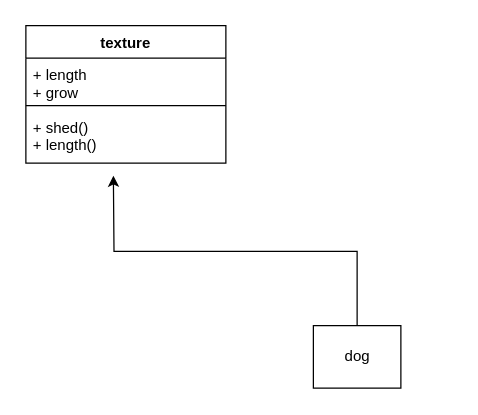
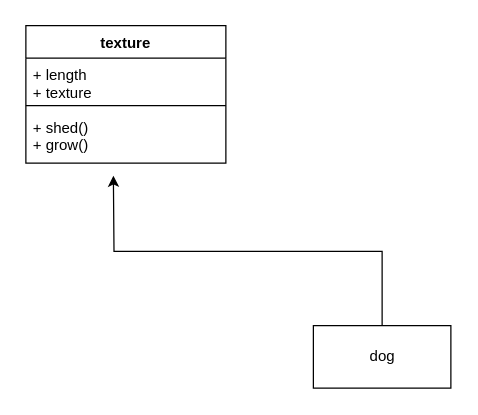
node "+ length + grow": label "+ length + grow" -> "+ length + texture"
node "+ shed() + length()": label "+ shed() + length()" -> "+ shed() + grow()"
node "dog": size 88x63 -> 138x63
